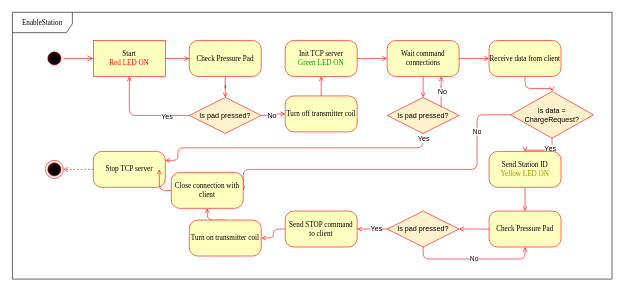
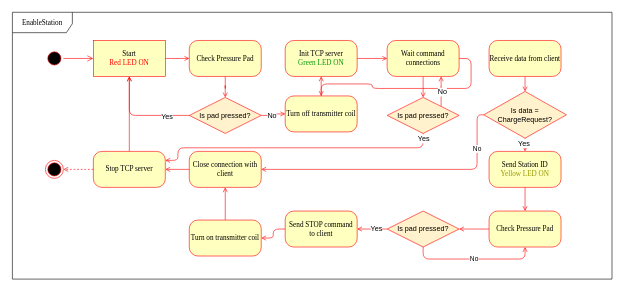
edge "Wait command connections" -> "Receive data from client": now "Wait command connections" -> "Turn off transmitter coil"
node "Is data = ChargeRequest?": moved (552, 115) -> (525, 115)
edge "Stop TCP server" -> "Start Red LED ON": added
node "Close connection with client": moved (207, 191) -> (225, 170)
